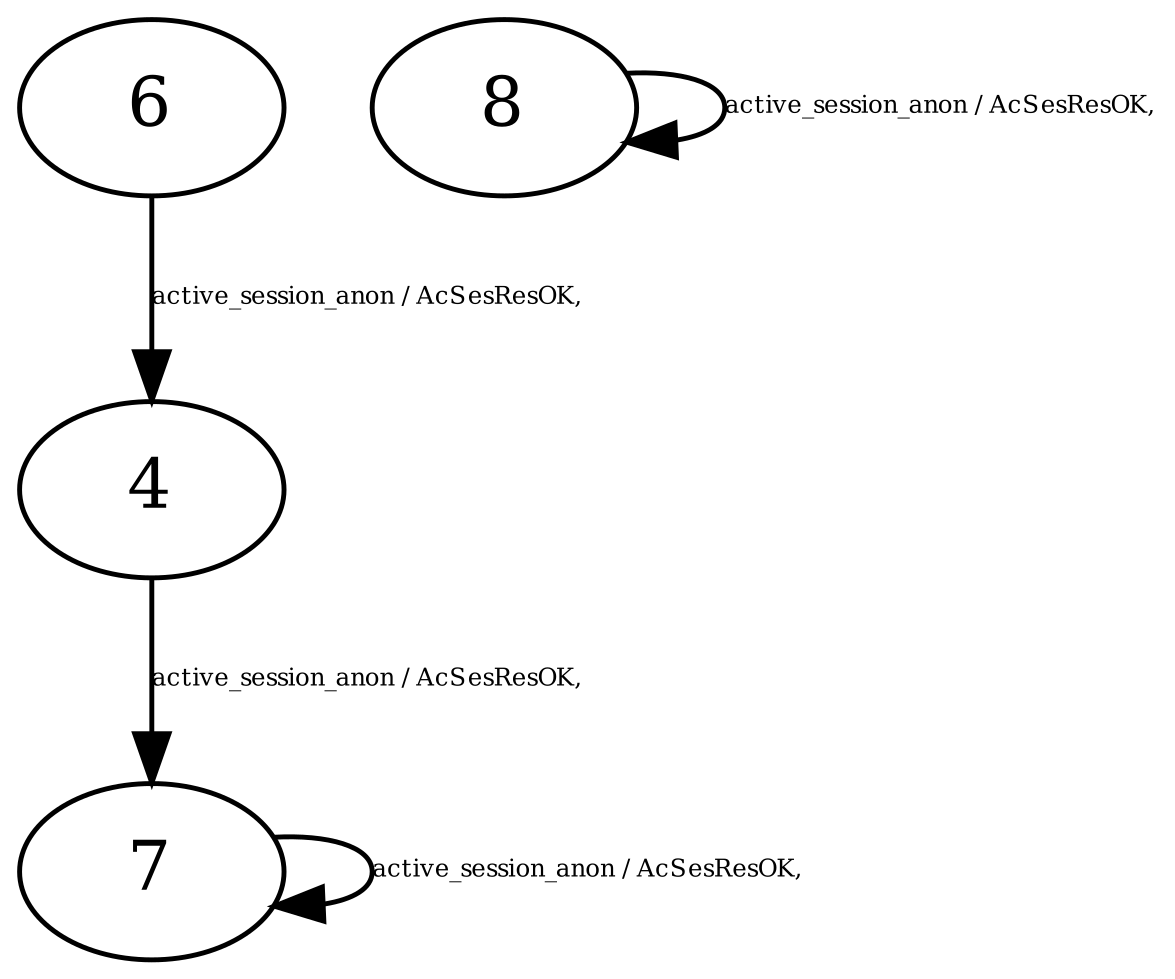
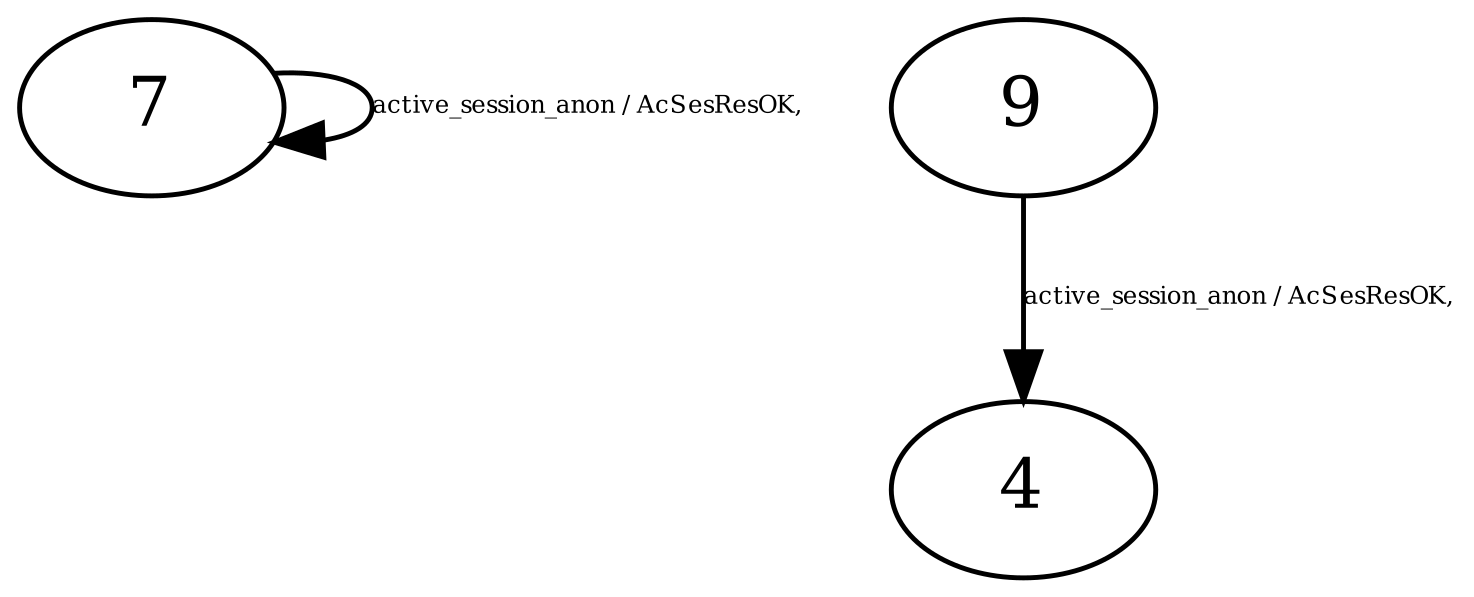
node "6": label "6" -> "9"
node "8": removed
edge "4" -> "7": removed, label "active_session_anon / AcSesResOK,"
